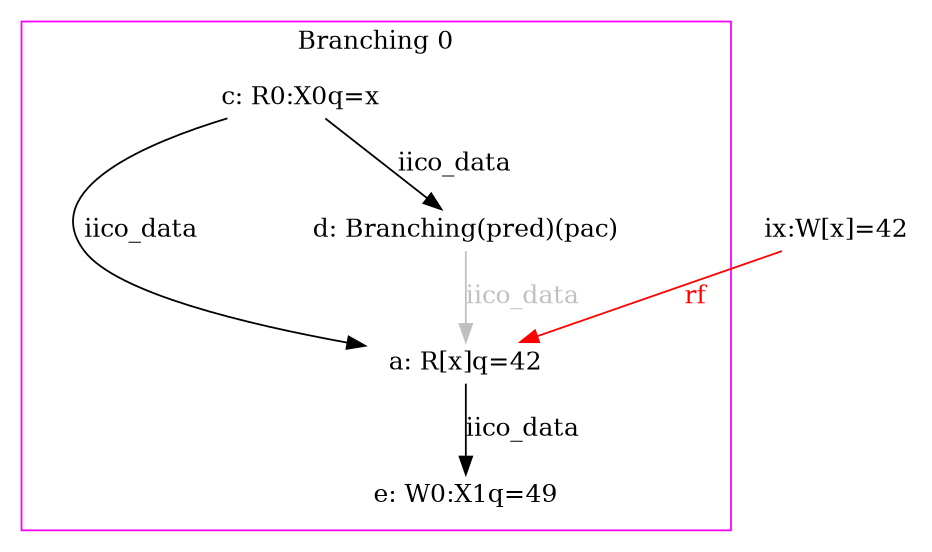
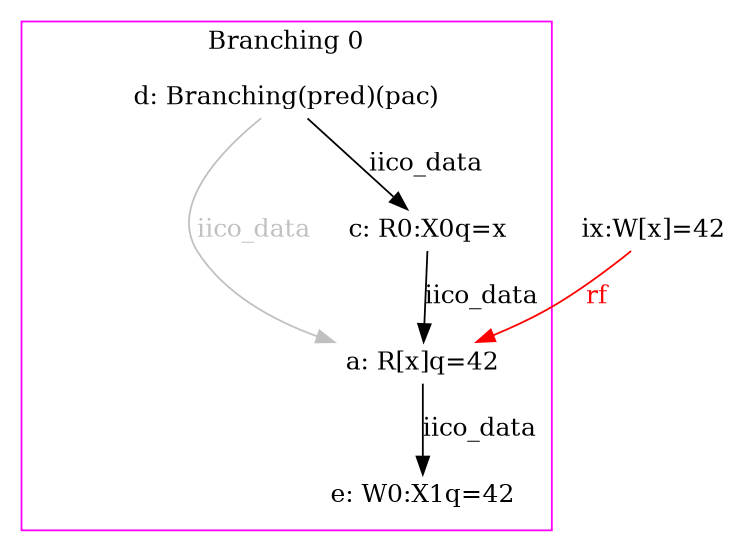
edge "c: R0:X0q=x" -> "d: Branching(pred)(pac)": reversed
node "e: W0:X1q=49": label "e: W0:X1q=49" -> "e: W0:X1q=42"
